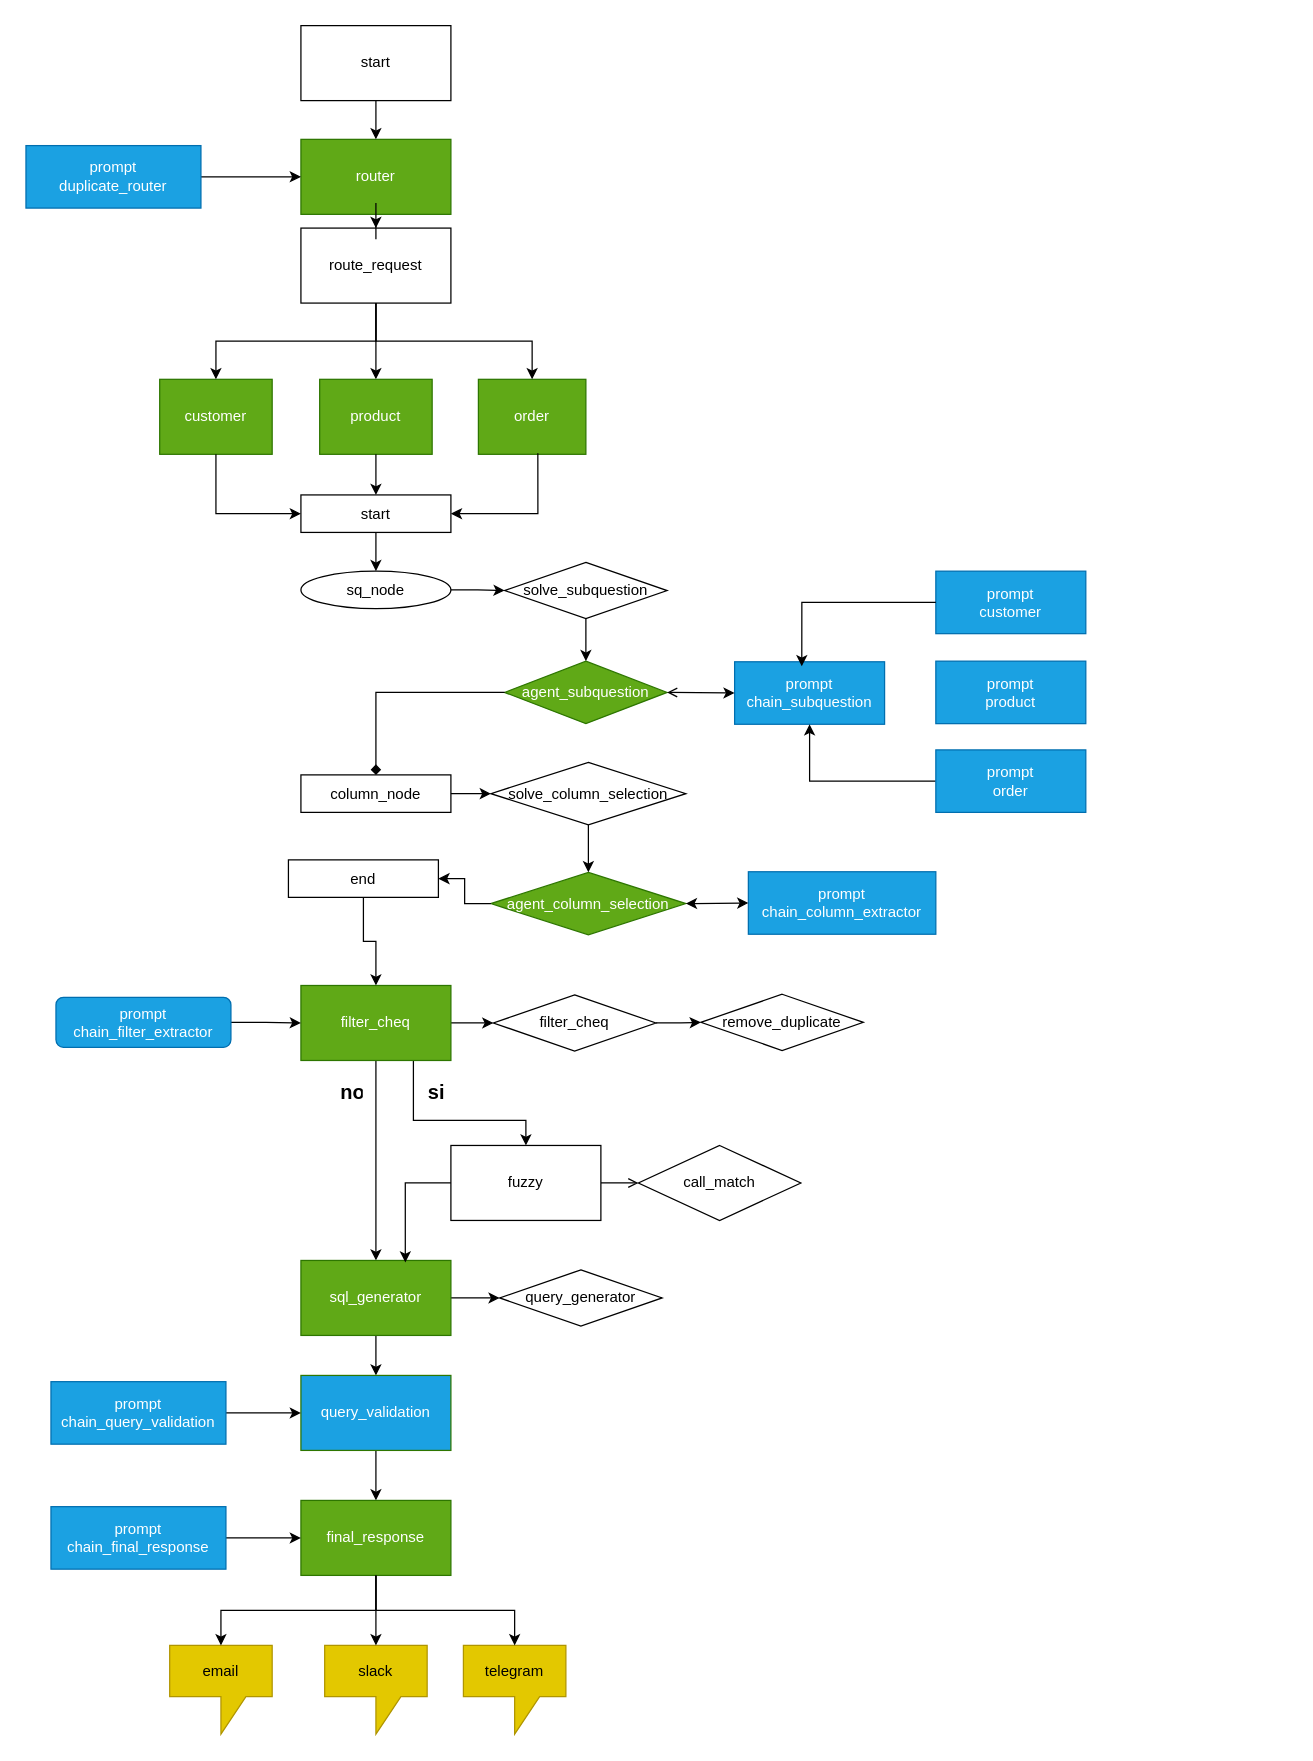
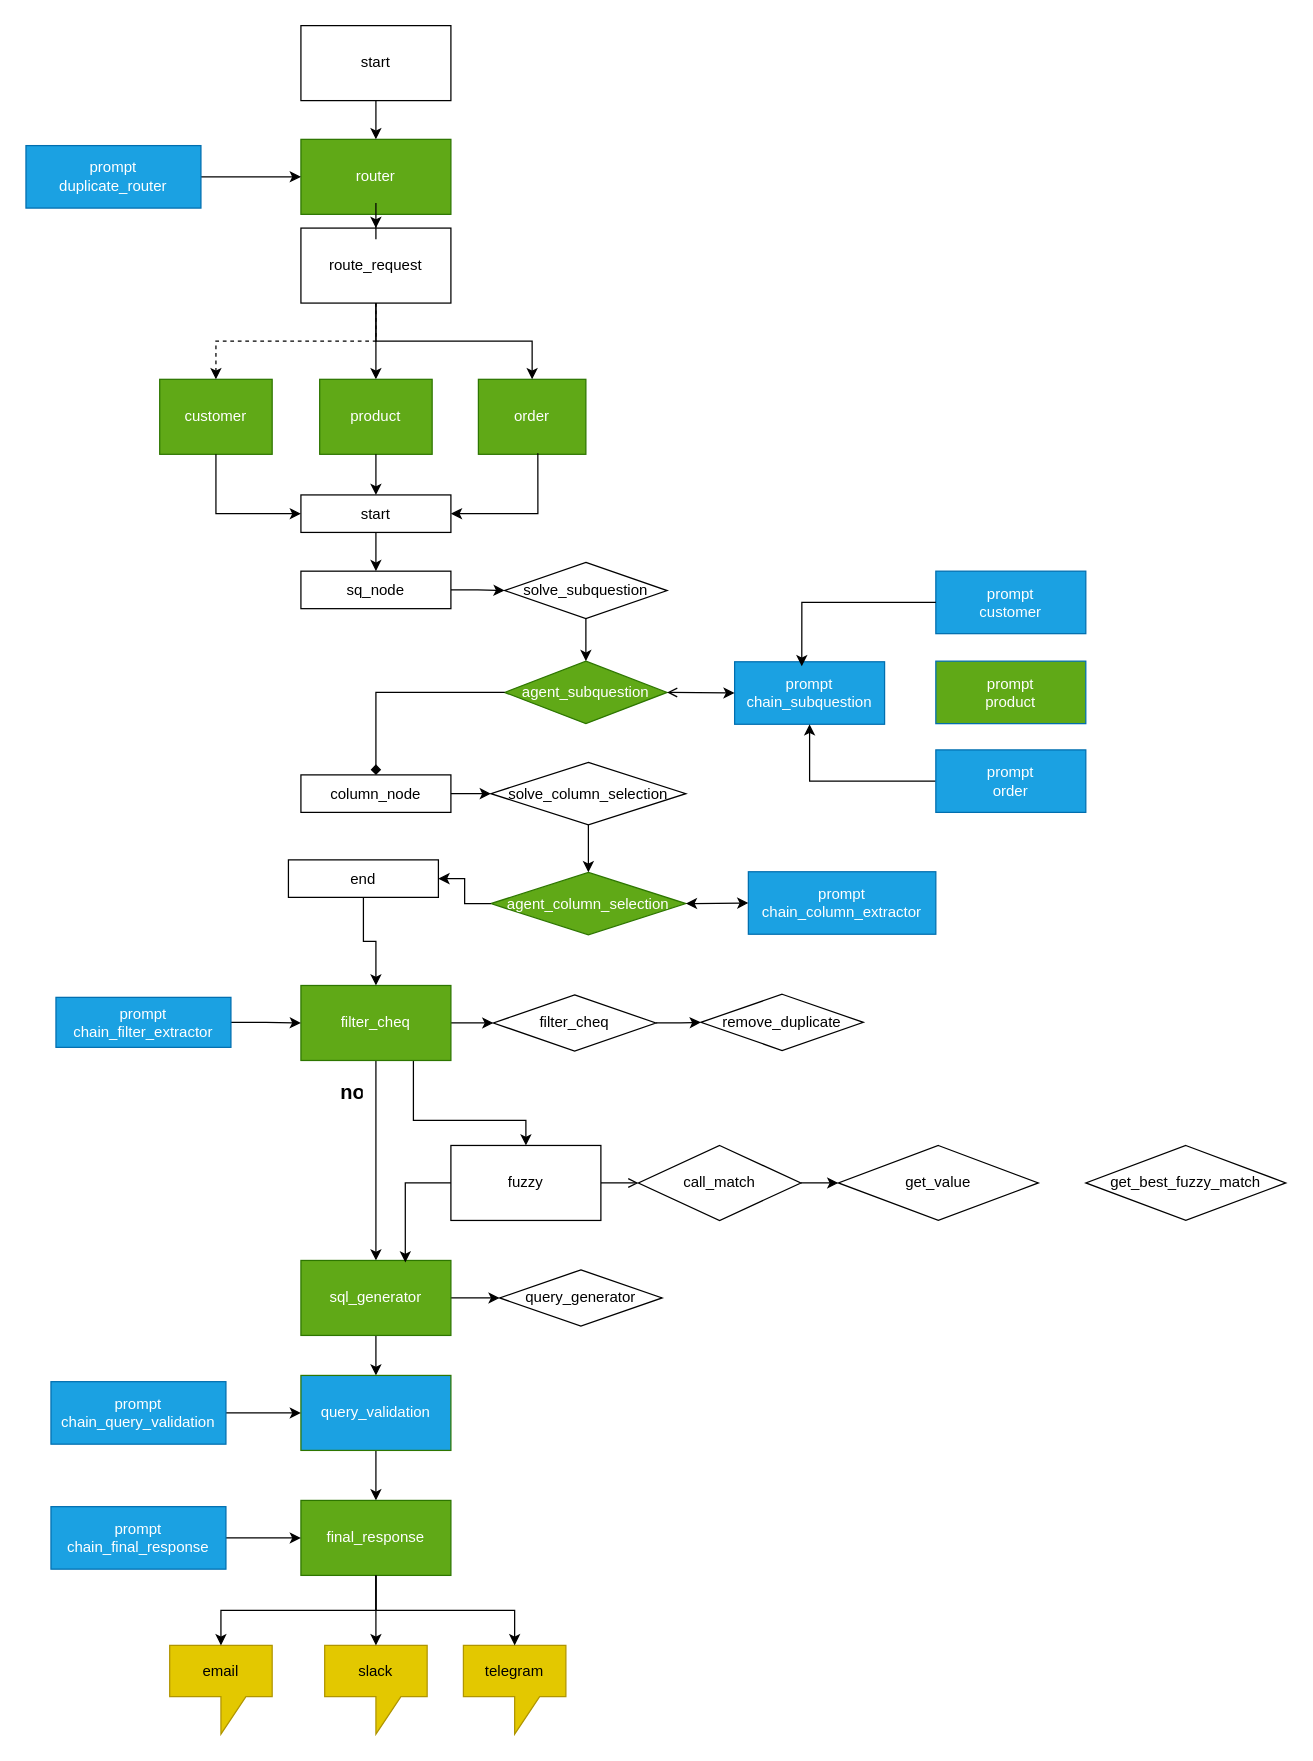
edge "route_request" -> "customer": style solid -> dashed
node "sq_node": shape ellipse -> rectangle
node "prompt product": fillcolor #1ba1e2 -> #60a917
node "prompt chain_filter_extractor": shape rounded rectangle -> rectangle
node "si": removed
edge "call_match" -> "get_value": added
node "get_value": added
node "get_best_fuzzy_match": added
